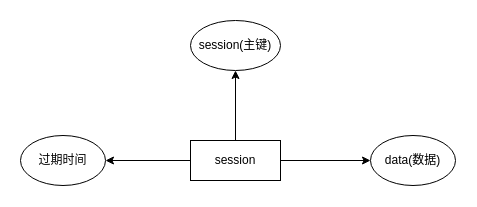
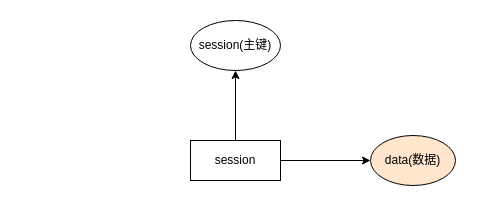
node "过期时间": removed
edge "session" -> "过期时间": removed
node "data(数据)": fillcolor #ffffff -> #ffe6cc
